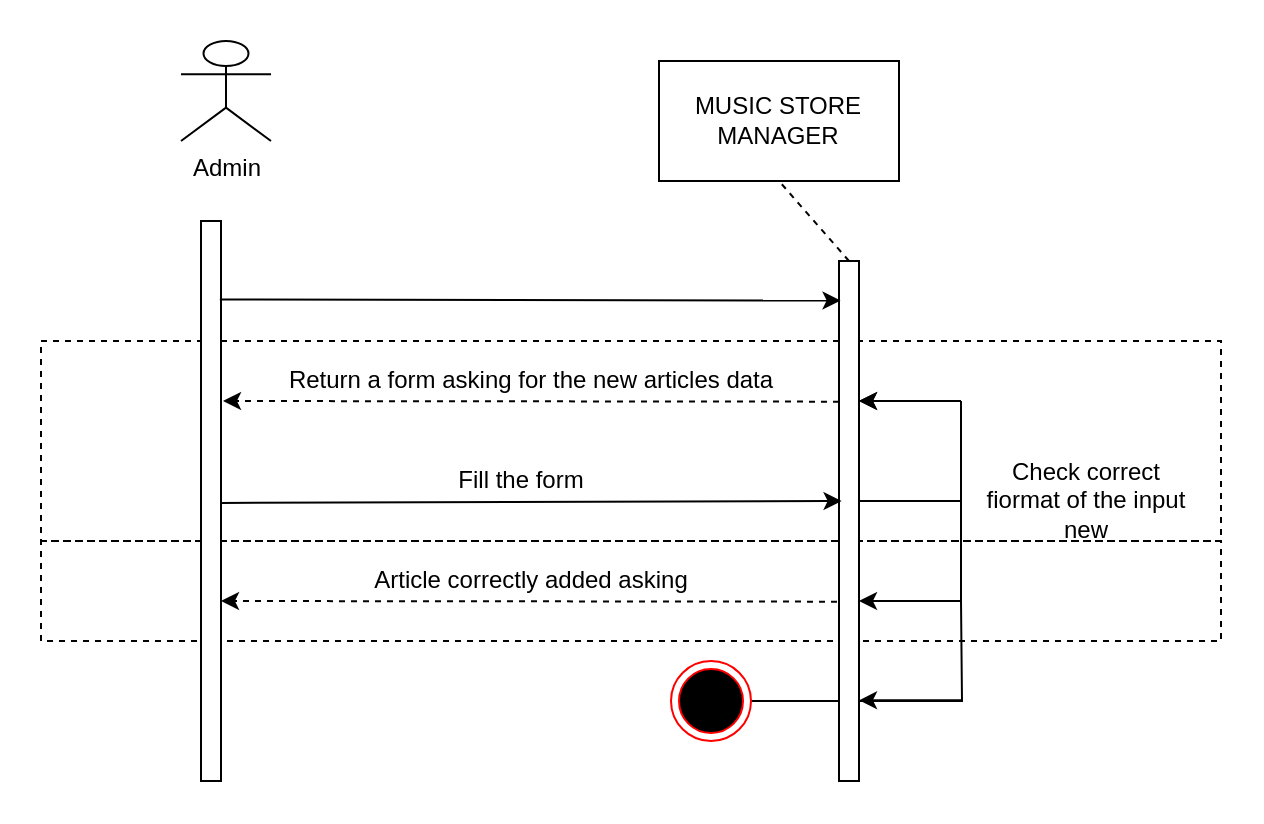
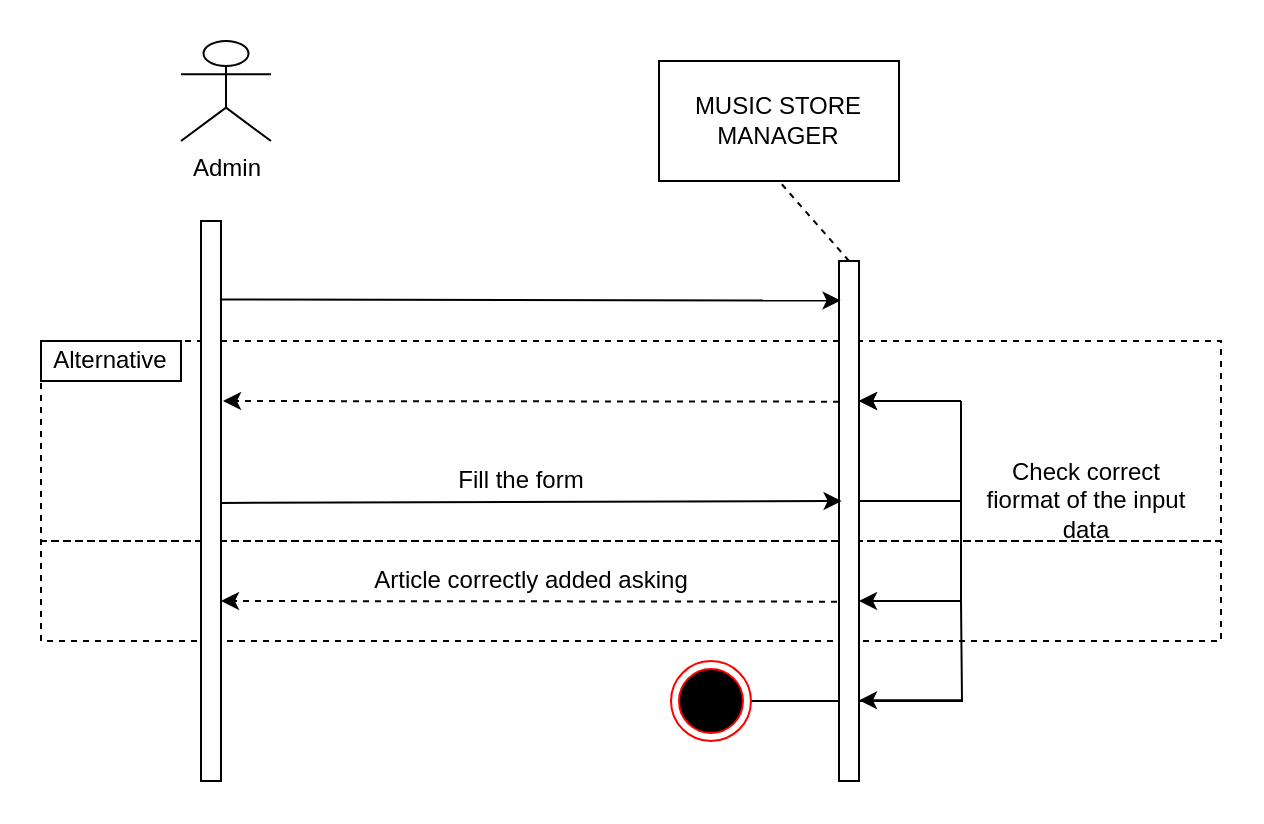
node "Alternative": added
node "Return a form asking for the new articles data": removed
node "Check correct fiormat of the input new": label "Check correct fiormat of the input new" -> "Check correct fiormat of the input data"
